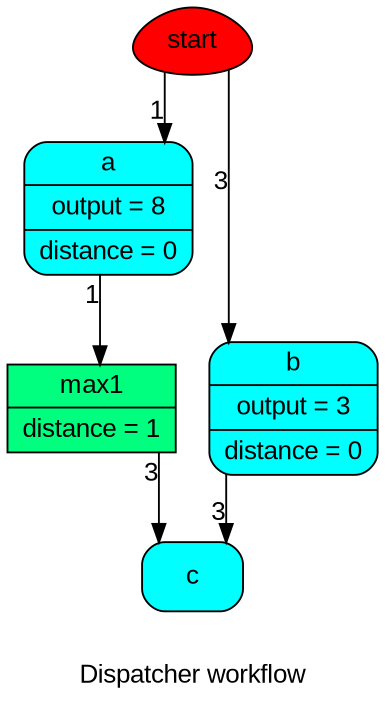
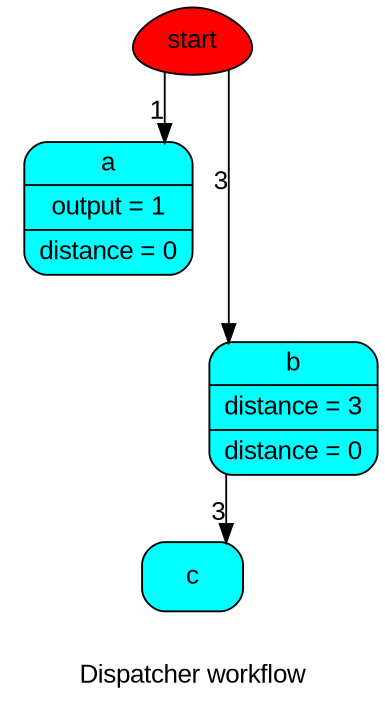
node "a": text "output = 8" -> "output = 1"
node "b": text "output = 3" -> "distance = 3"
node "max1": removed
